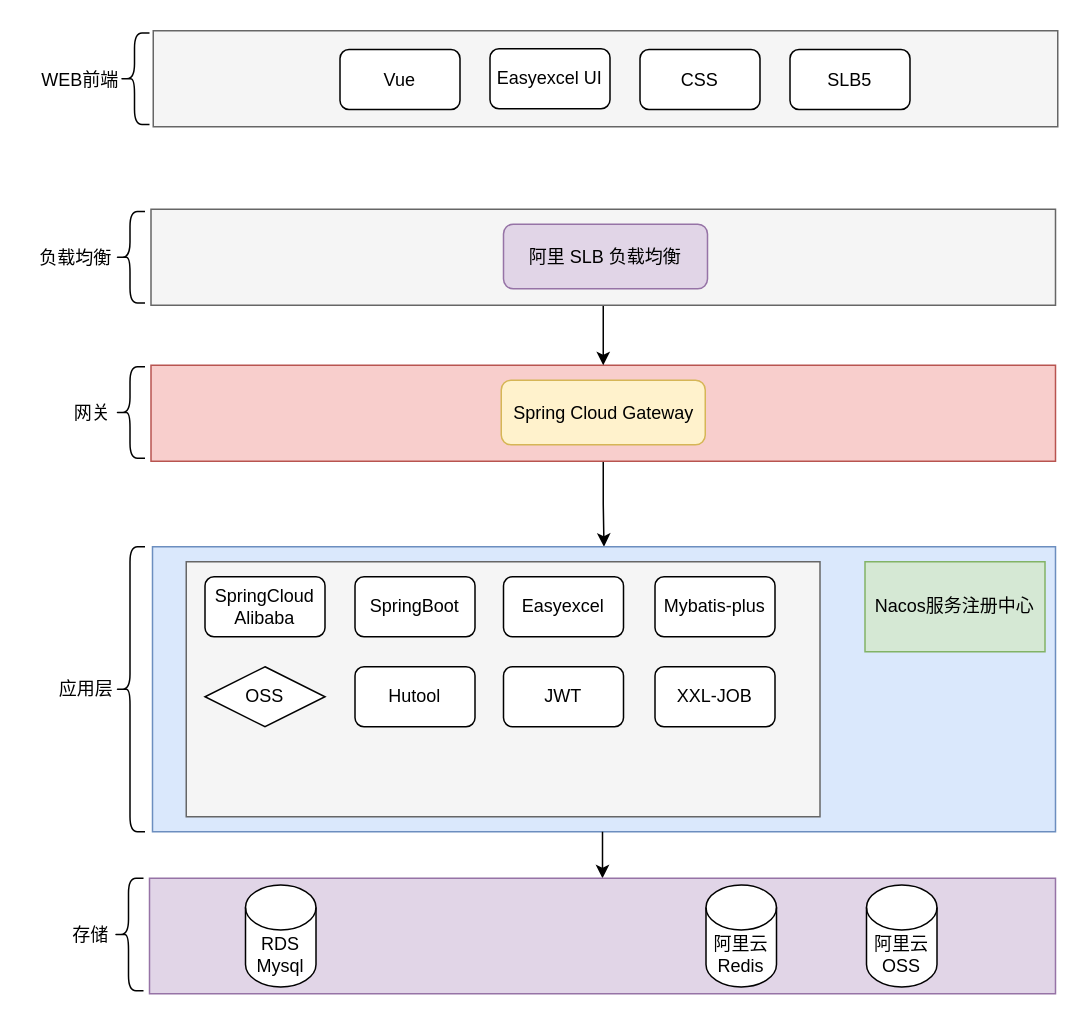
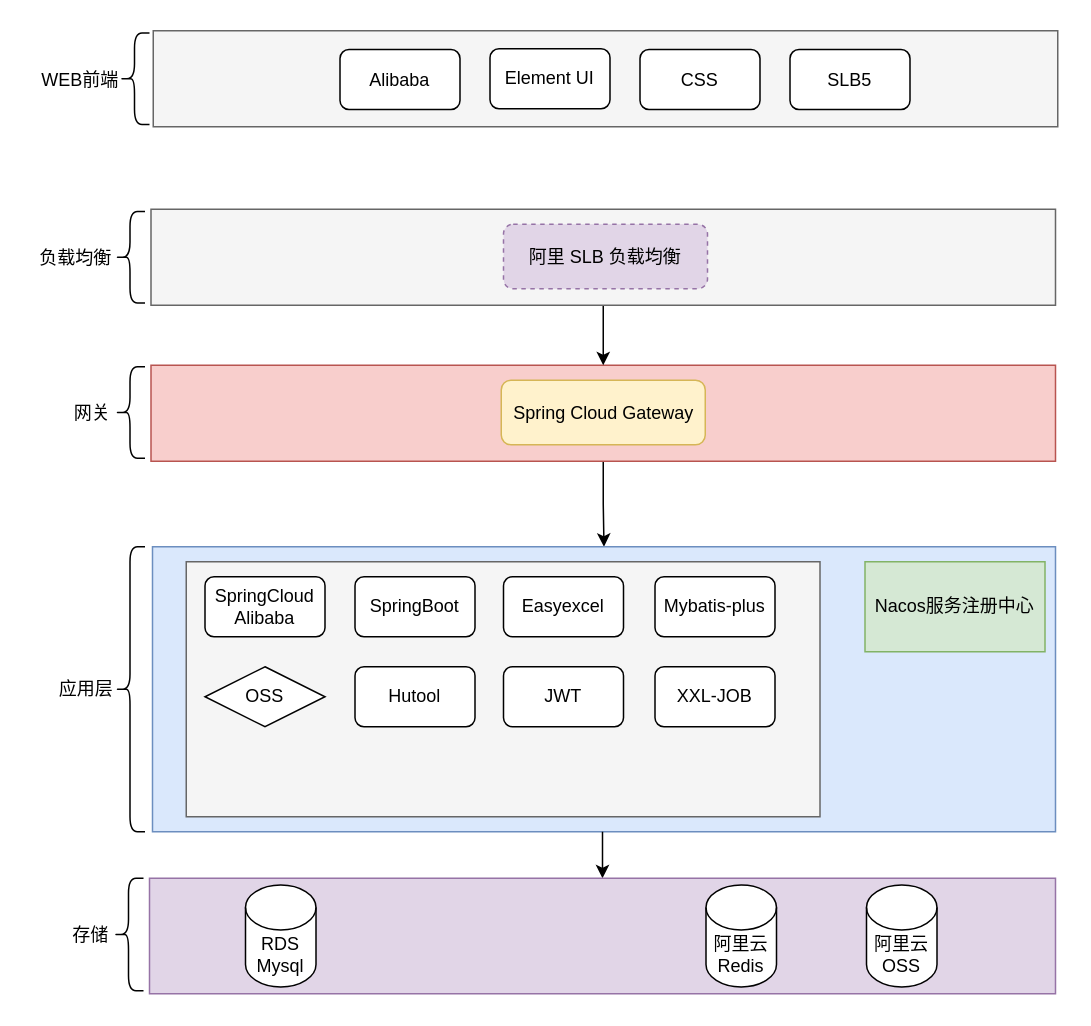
node "Easyexcel UI": label "Easyexcel UI" -> "Element UI"
node "Vue": label "Vue" -> "Alibaba"
node "阿里 SLB 负载均衡": style solid -> dashed
